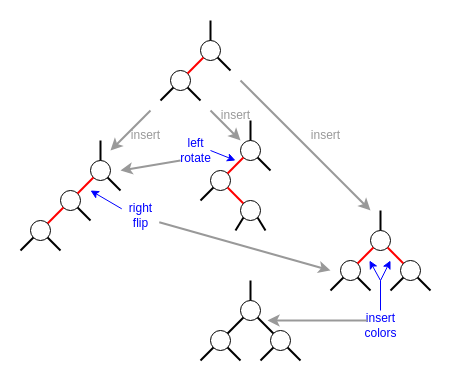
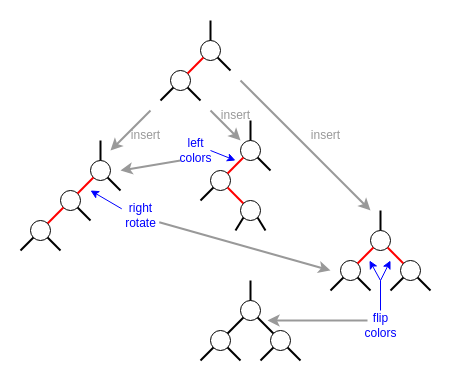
node "left rotate": label "left rotate" -> "left colors"
node "right flip": label "right flip" -> "right rotate"
node "insert colors": label "insert colors" -> "flip colors"
